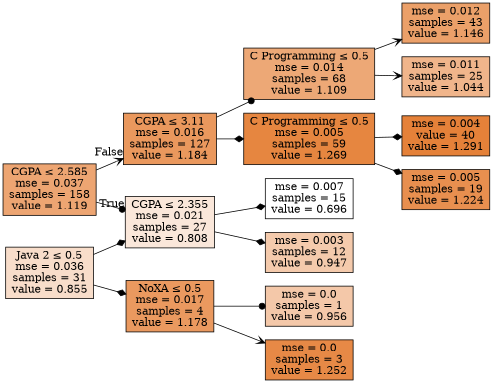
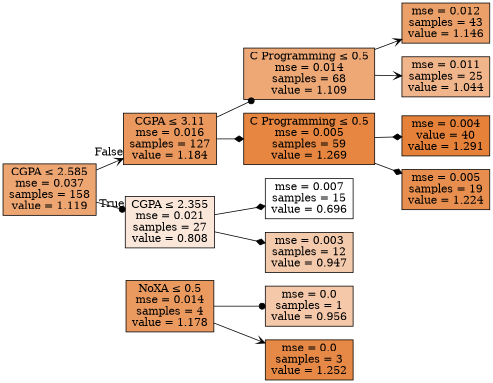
node "Java 2 ≤ 0.5": removed
node "NoXA ≤ 0.5": text "mse = 0.017" -> "mse = 0.014"
